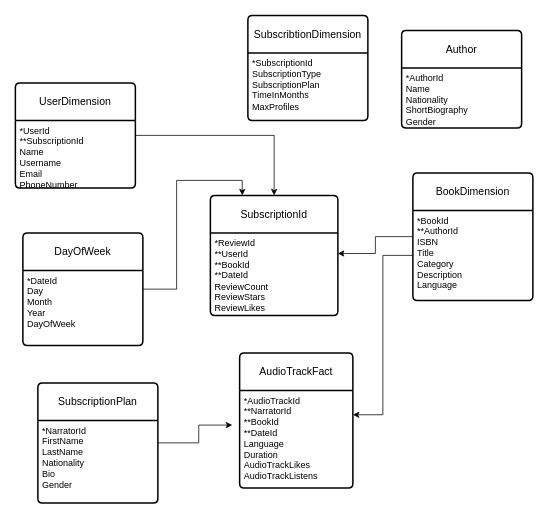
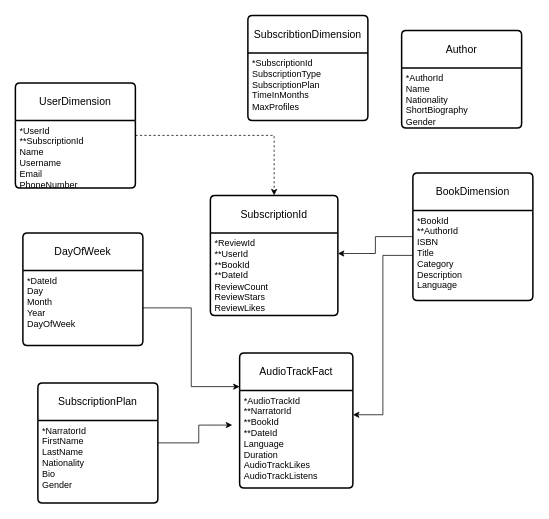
edge "UserDimension" -> "SubscriptionId": style solid -> dashed
edge "DayOfWeek" -> "SubscriptionId": removed
edge "*DateId Day Month Year DayOfWeek" -> "AudioTrackFact": added
